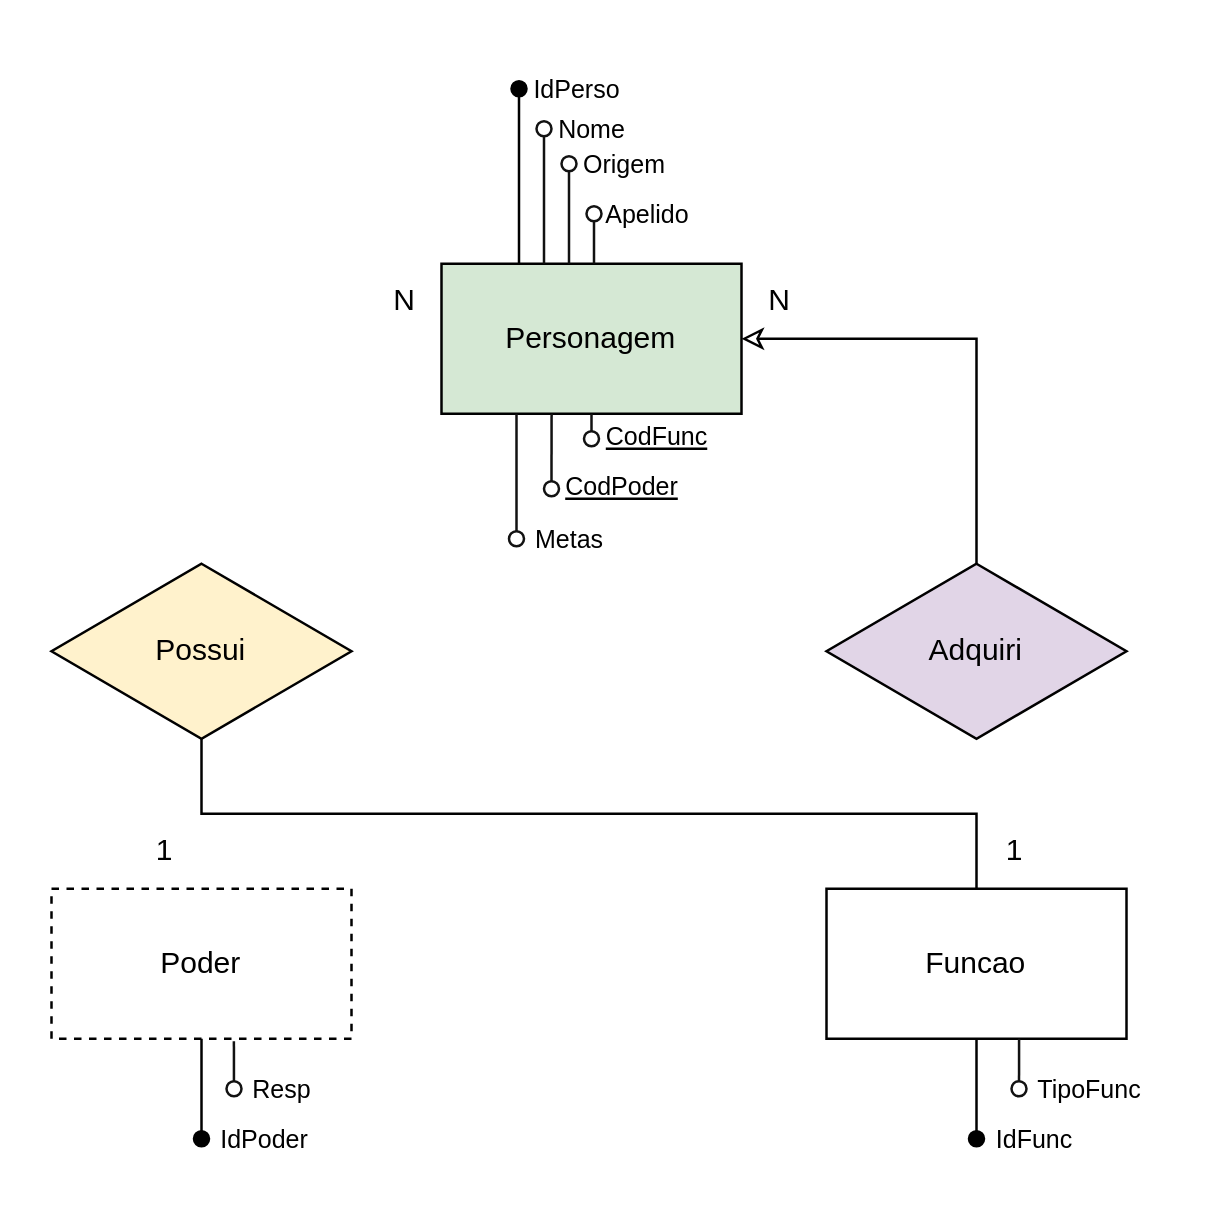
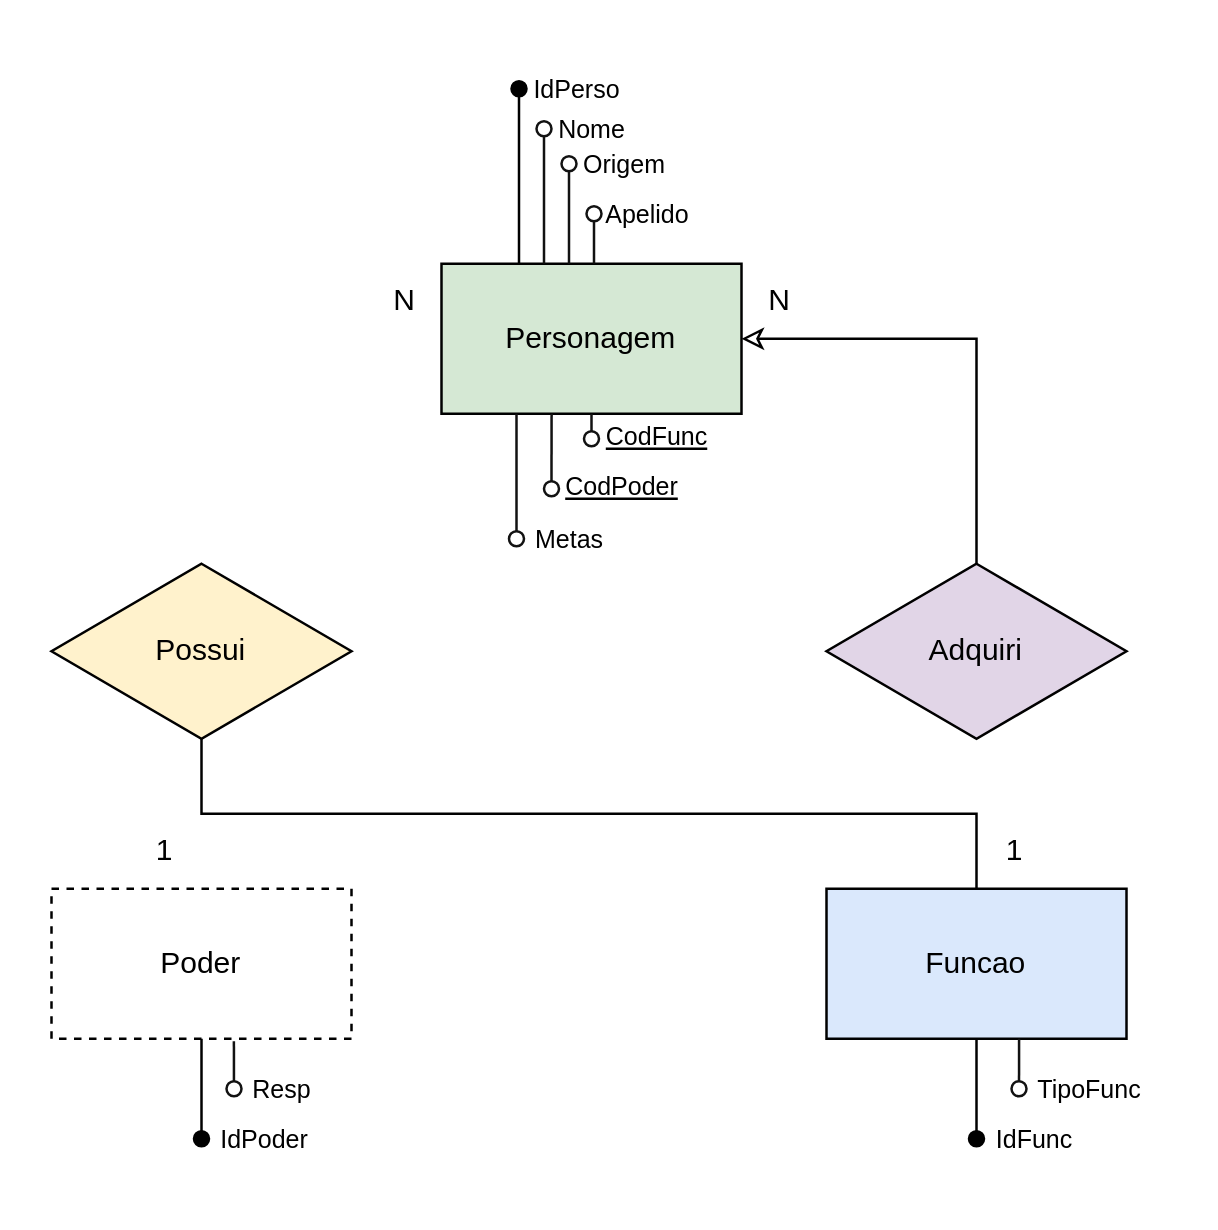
node "Funcao": fillcolor #ffffff -> #dae8fc
